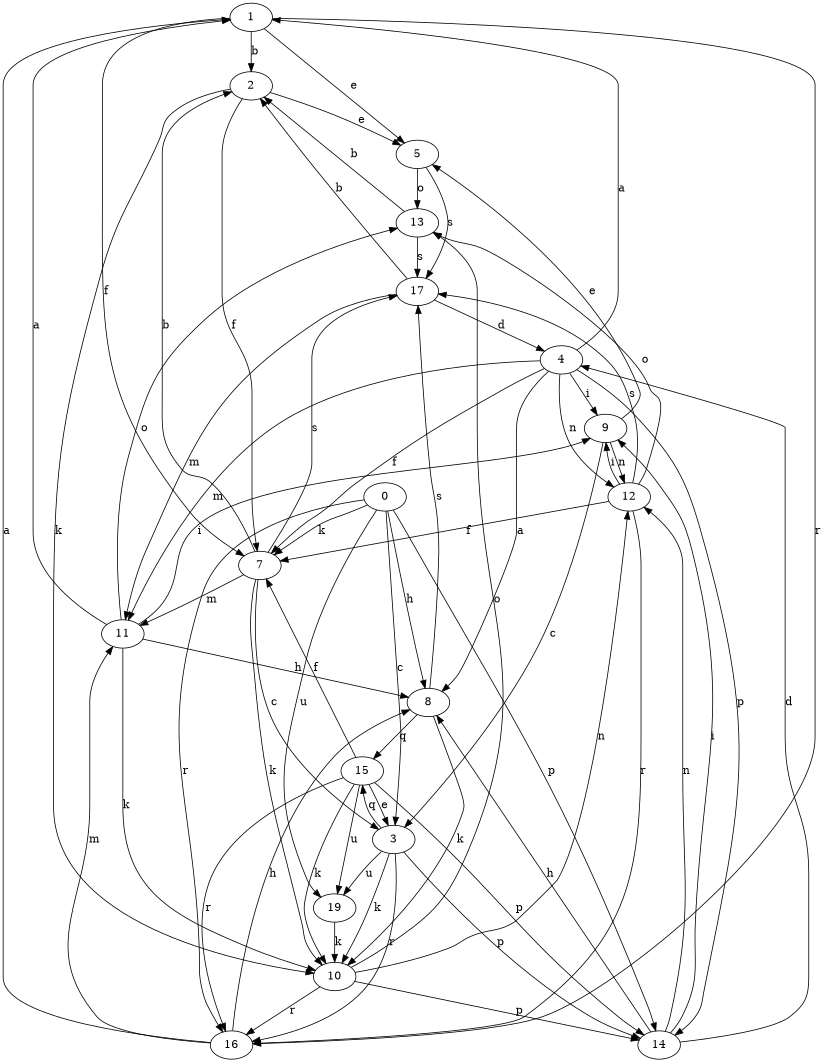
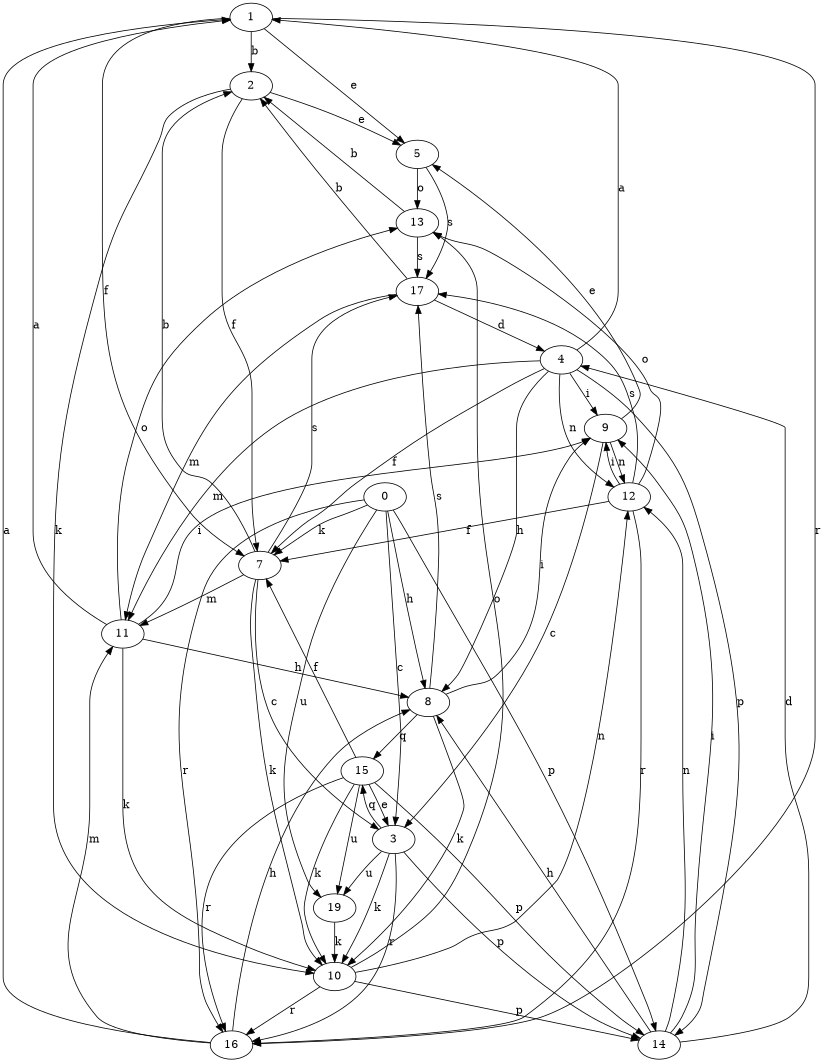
edge "4" -> "8": label "a" -> "h"
edge "8" -> "9": added, label "i"
